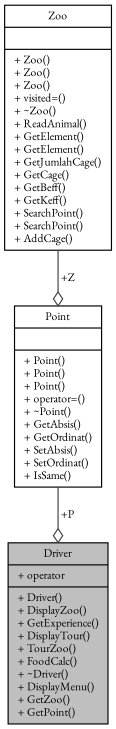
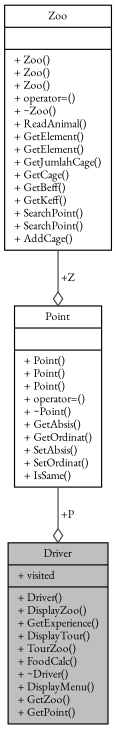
node "Zoo": text "+ visited=()" -> "+ operator=()"
node "Driver": text "+ operator" -> "+ visited"
